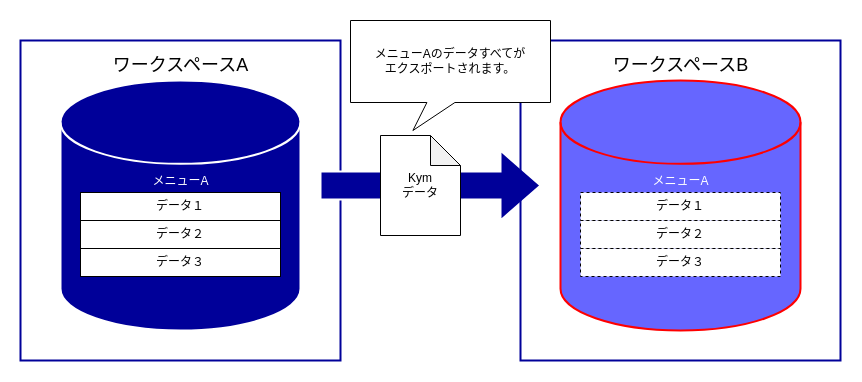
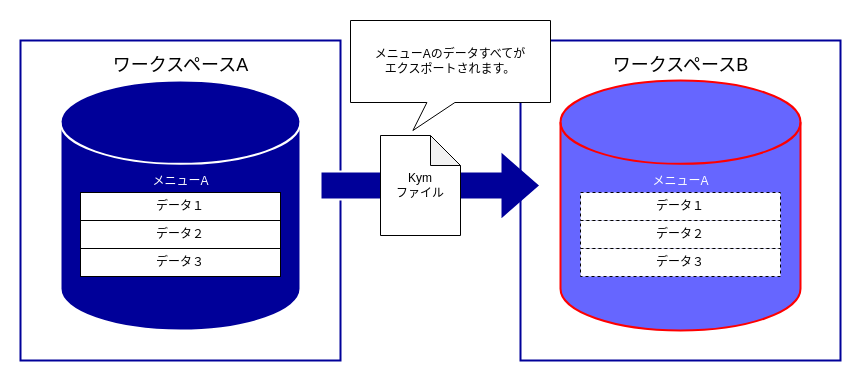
node "Kym データ": label "Kym データ" -> "Kym ファイル"
